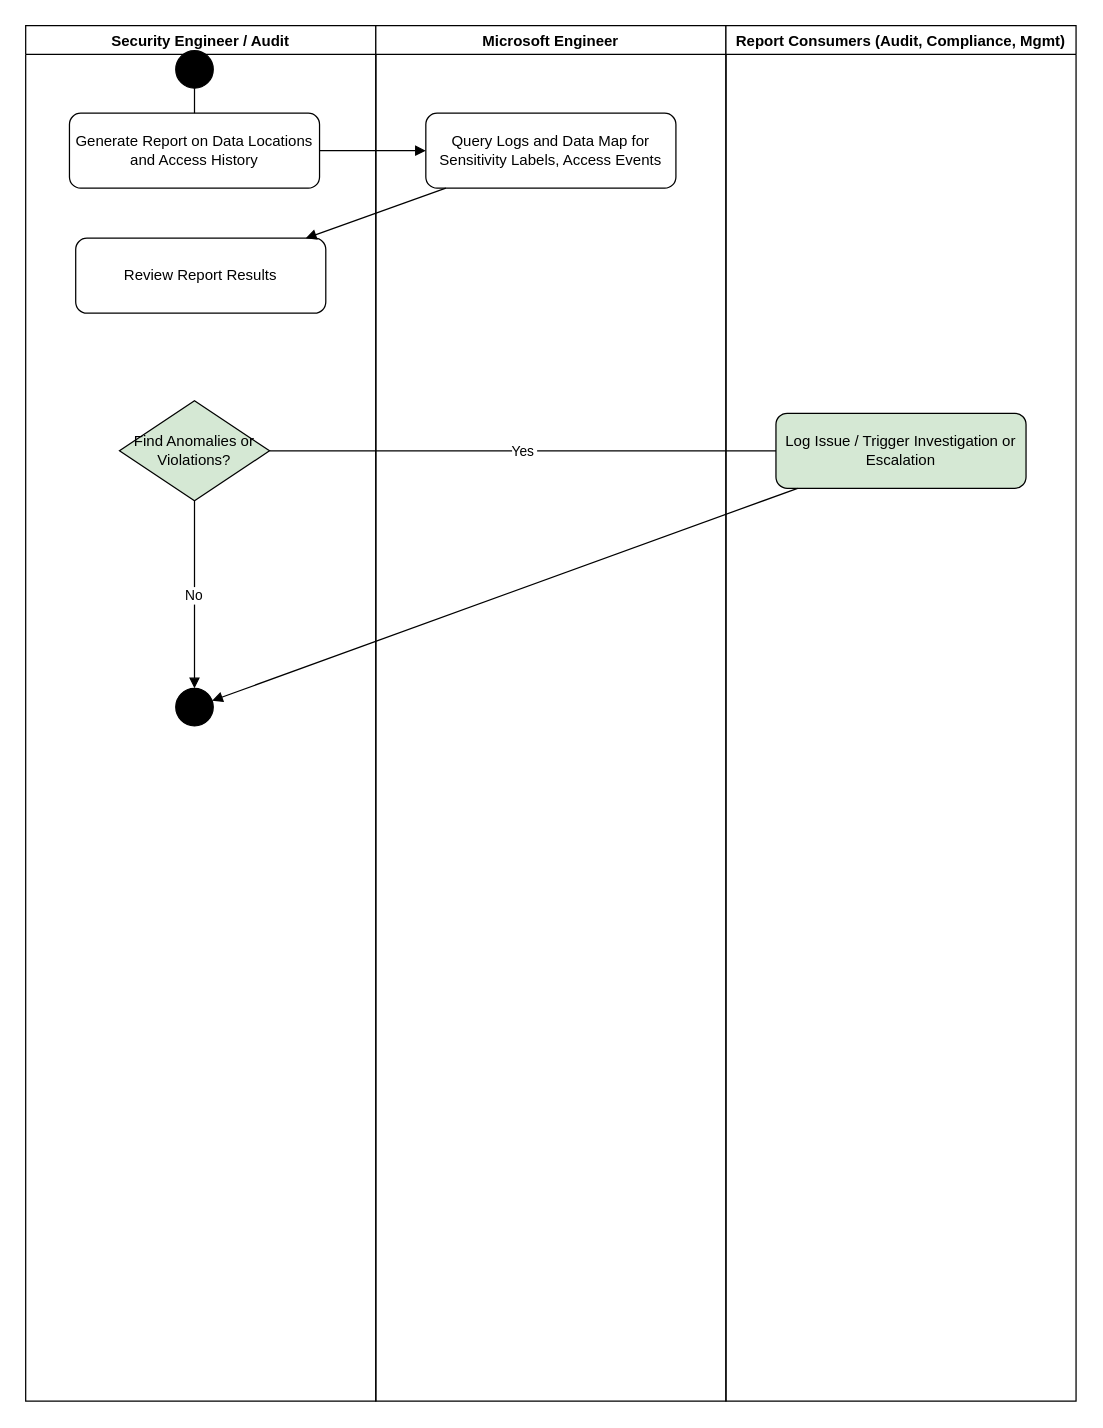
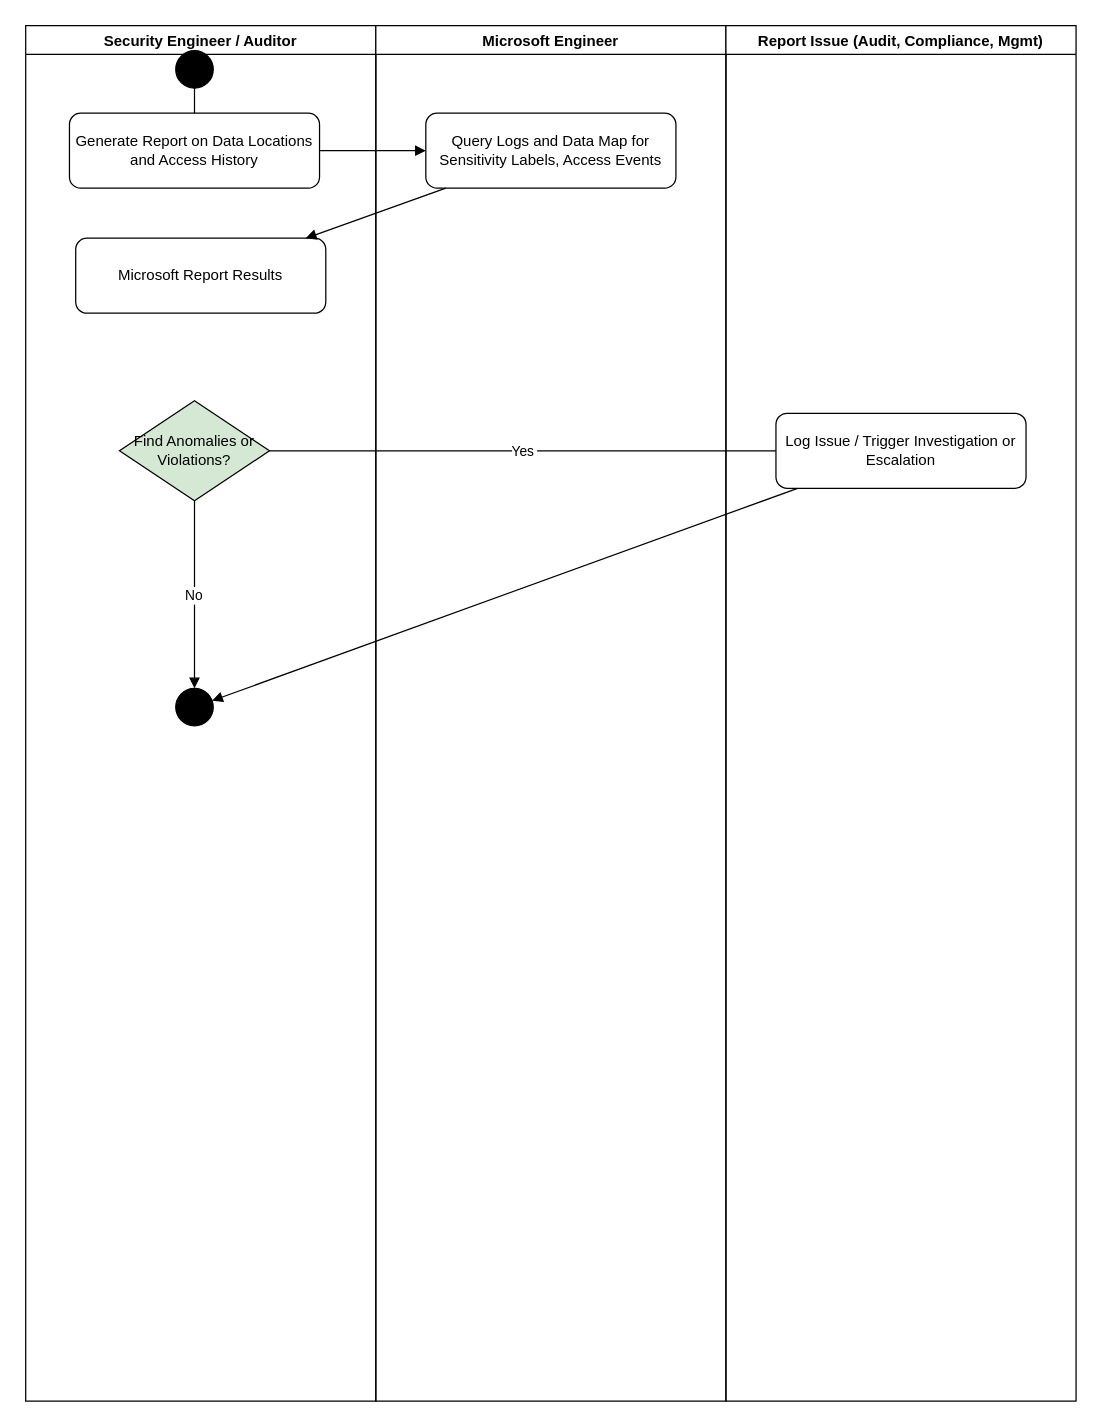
node "Security Engineer / Audit": label "Security Engineer / Audit" -> "Security Engineer / Auditor"
node "Report Consumers (Audit, Compliance, Mgmt)": label "Report Consumers (Audit, Compliance, Mgmt)" -> "Report Issue (Audit, Compliance, Mgmt)"
node "Review Report Results": label "Review Report Results" -> "Microsoft Report Results"
node "Log Issue / Trigger Investigation or Escalation": fillcolor #d5e8d4 -> #ffffff
